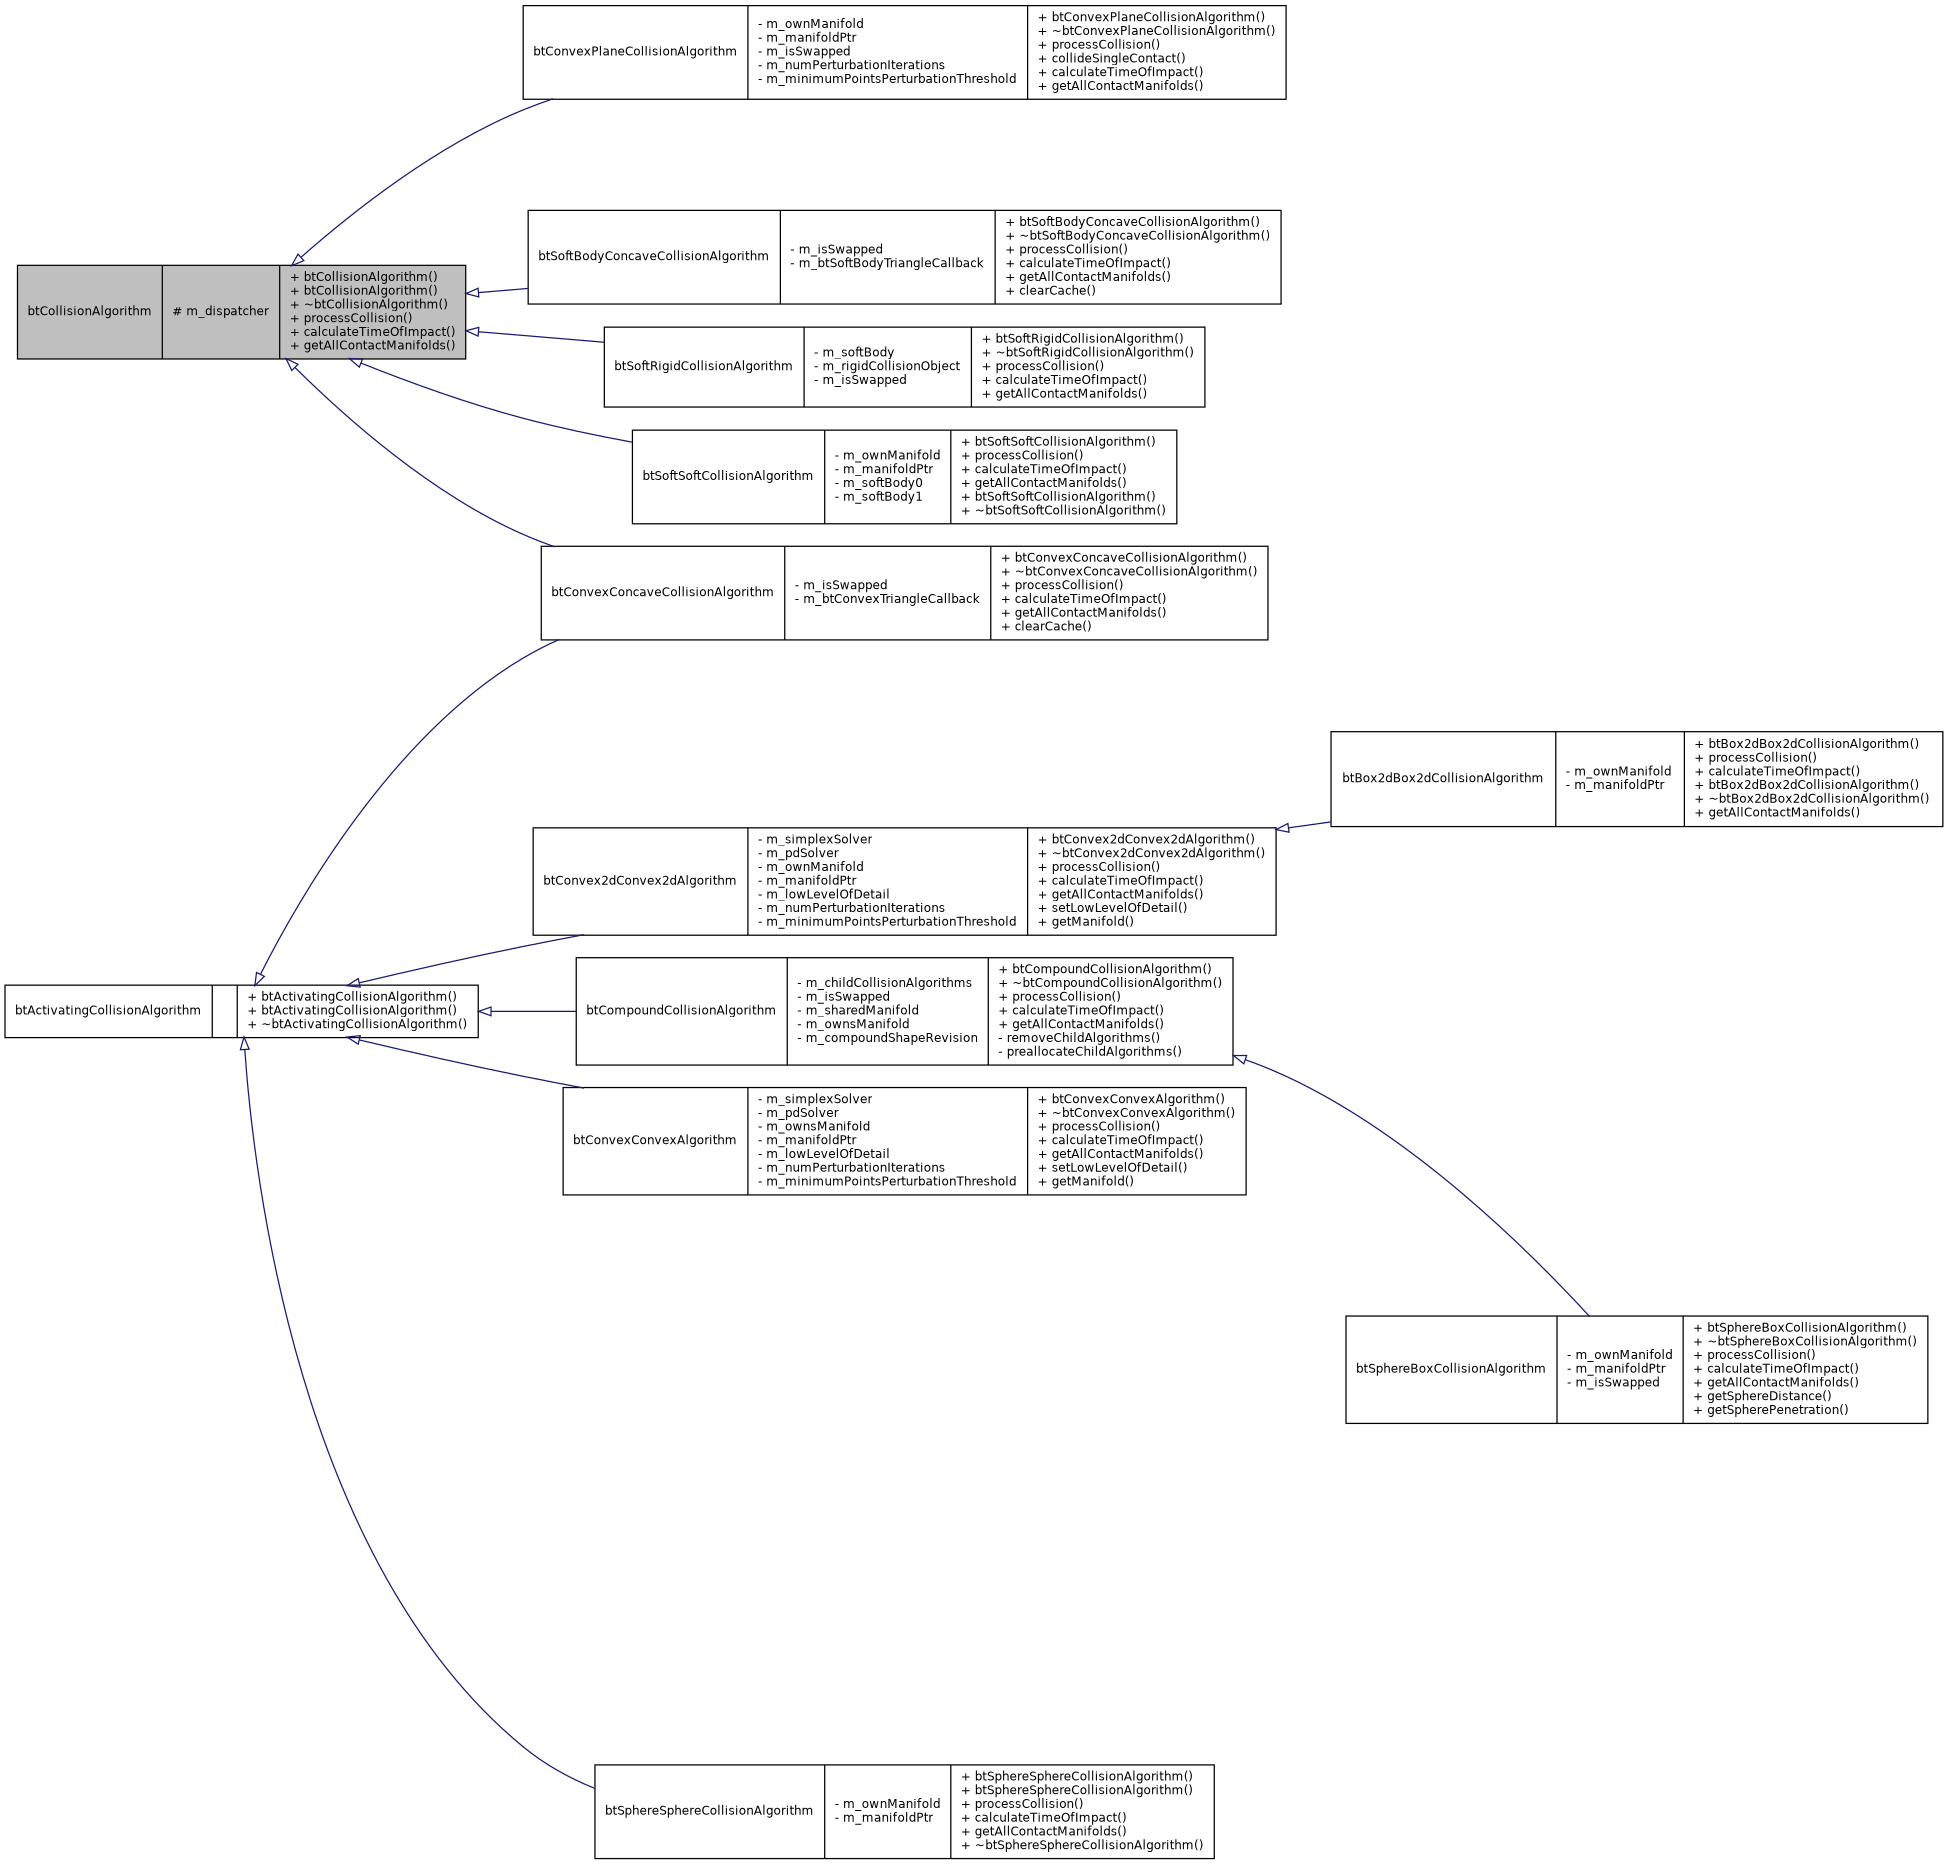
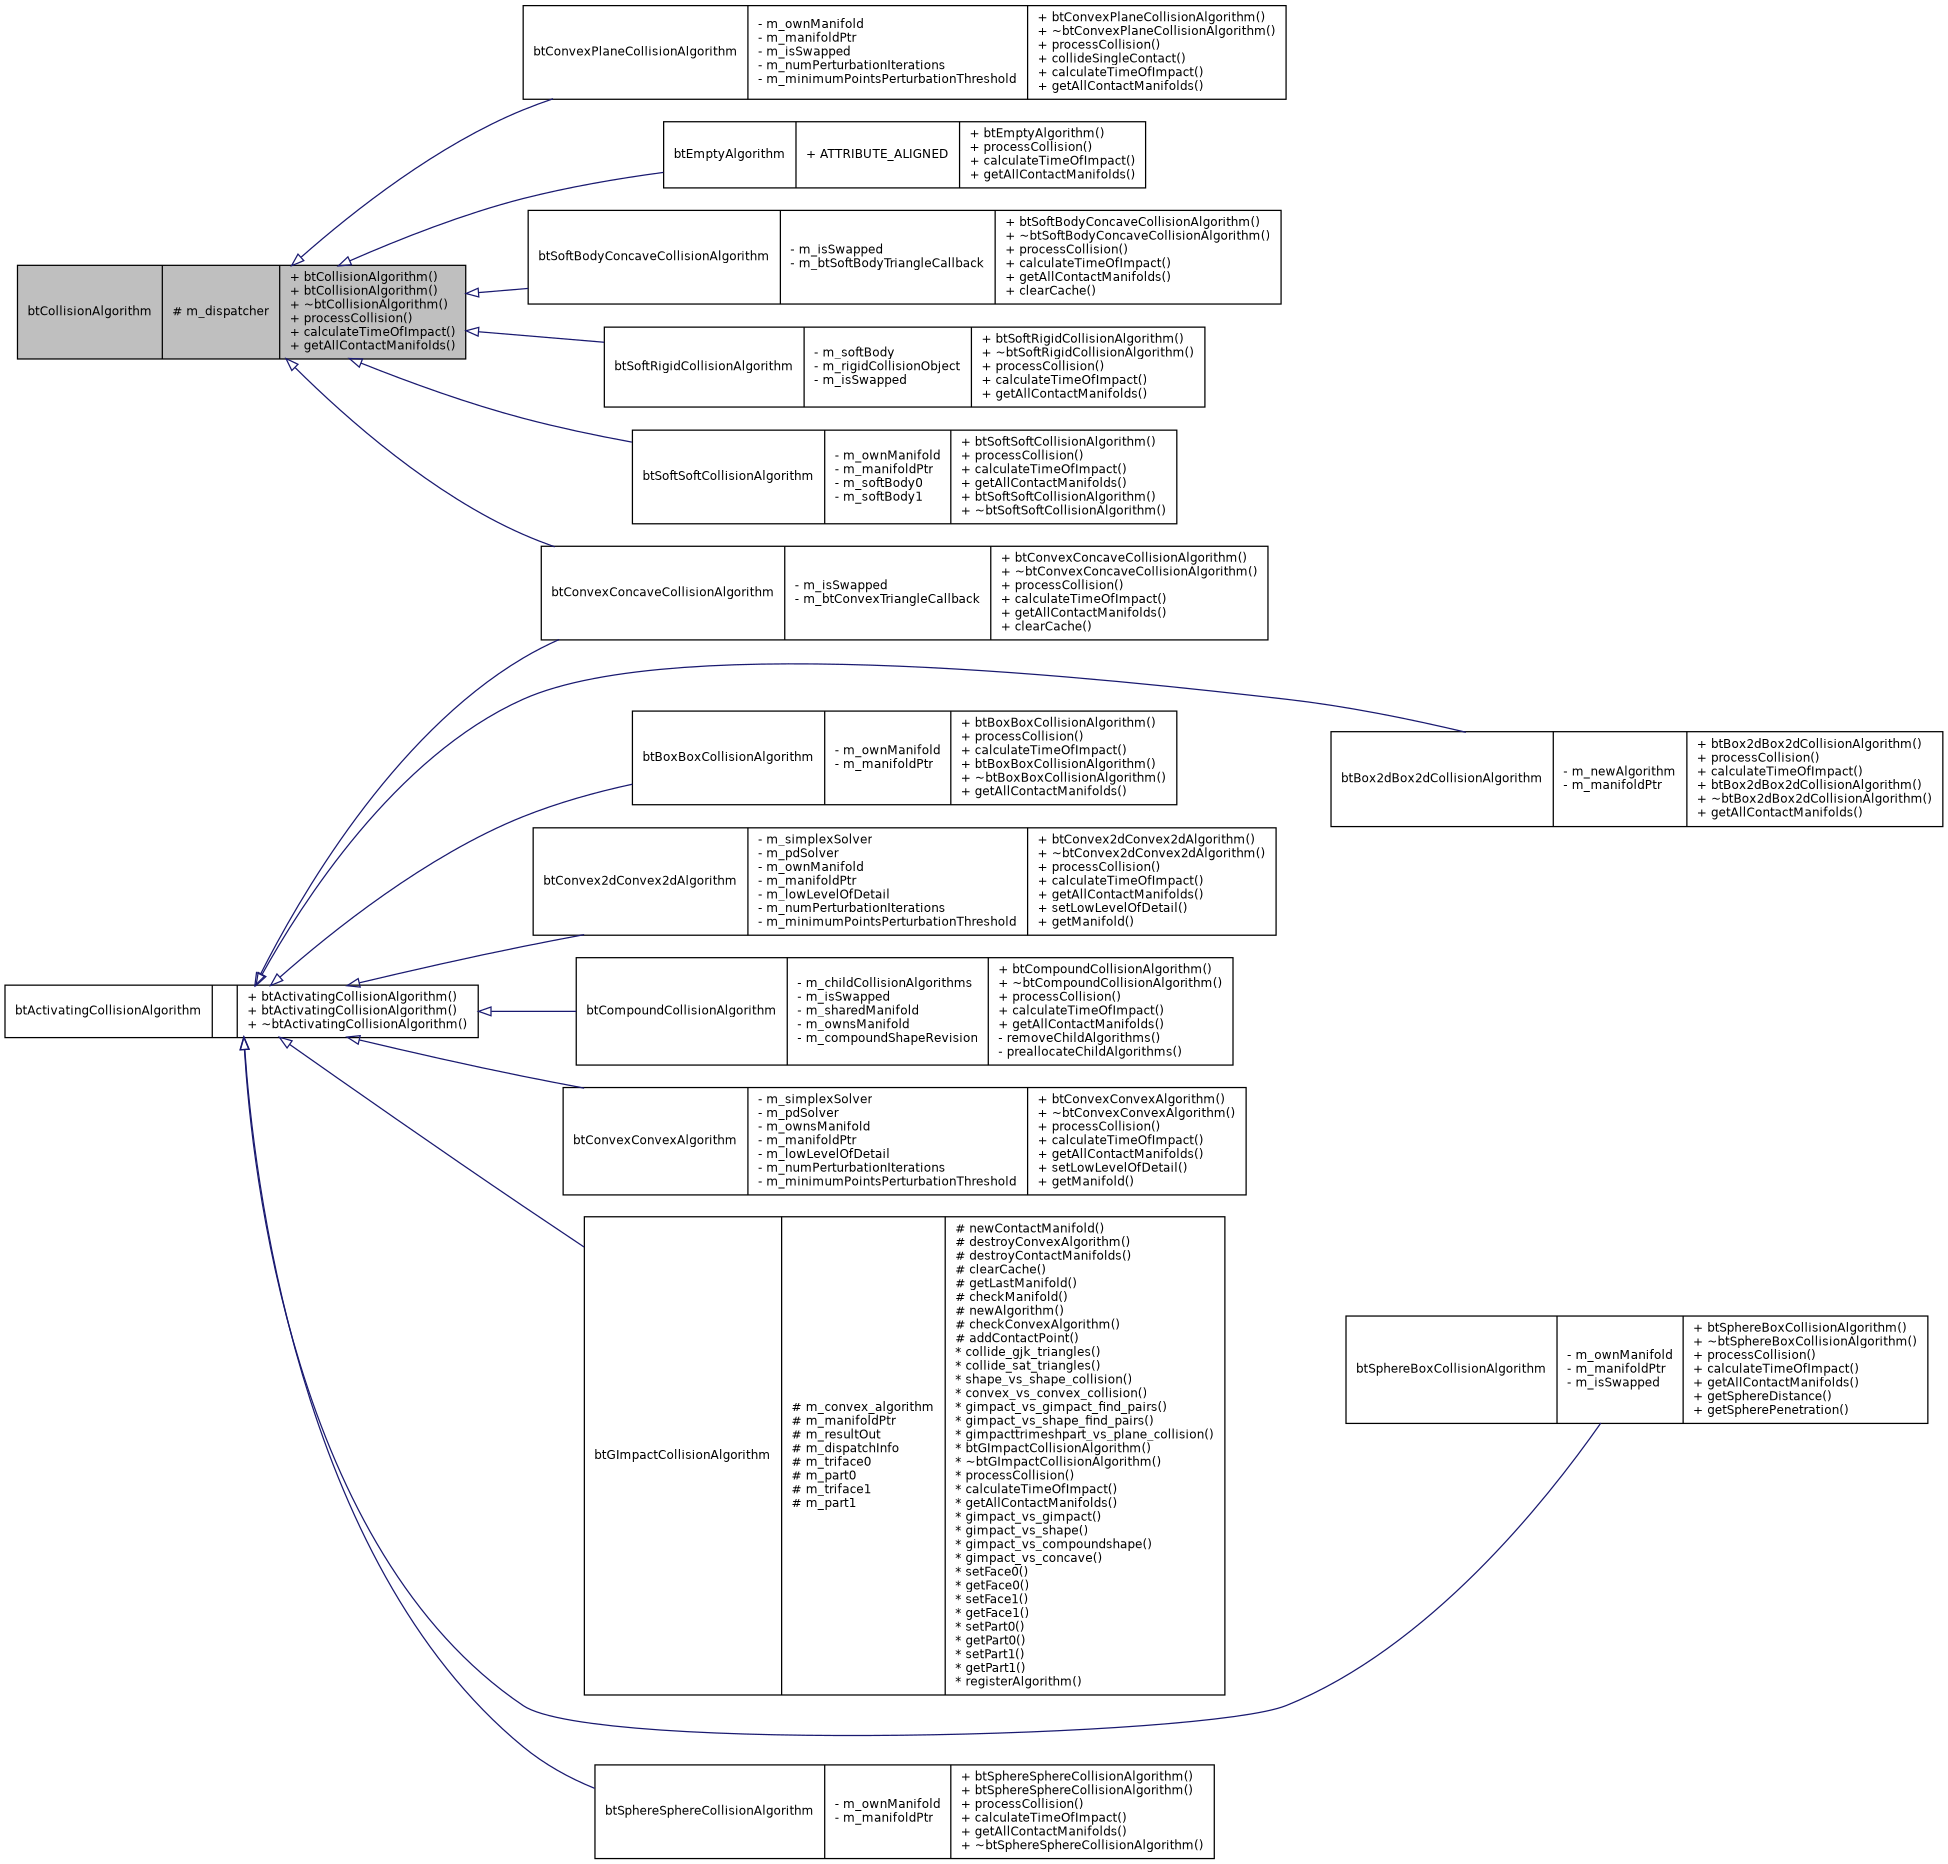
node "btEmptyAlgorithm": added
node "btBoxBoxCollisionAlgorithm": added
node "btBox2dBox2dCollisionAlgorithm": text "- m_ownManifold" -> "- m_newAlgorithm"
edge "btBox2dBox2dCollisionAlgorithm" -> "btConvex2dConvex2dAlgorithm": now "btBox2dBox2dCollisionAlgorithm" -> "btActivatingCollisionAlgorithm"
edge "btSphereBoxCollisionAlgorithm" -> "btCompoundCollisionAlgorithm": now "btSphereBoxCollisionAlgorithm" -> "btActivatingCollisionAlgorithm"
node "btGImpactCollisionAlgorithm": added
